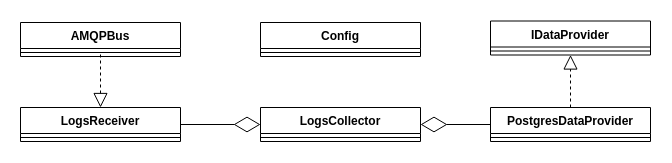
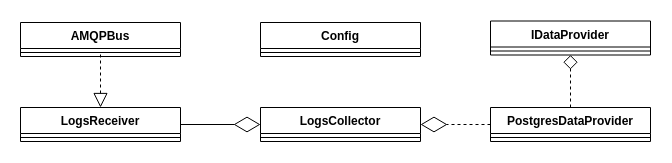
edge "PostgresDataProvider" -> "IDataProvider": arrowhead block -> diamond
edge "PostgresDataProvider" -> "LogsCollector": style solid -> dashed
